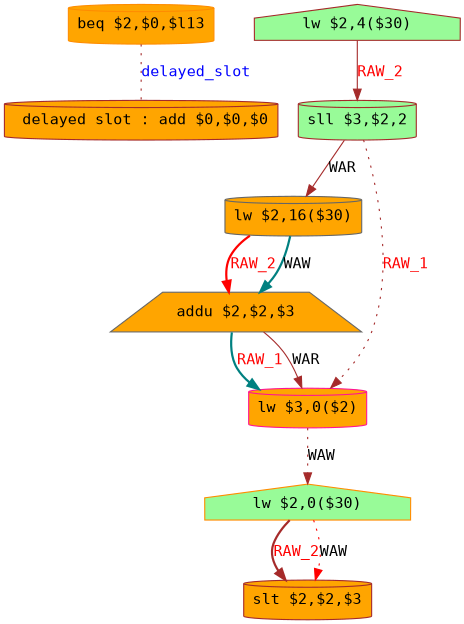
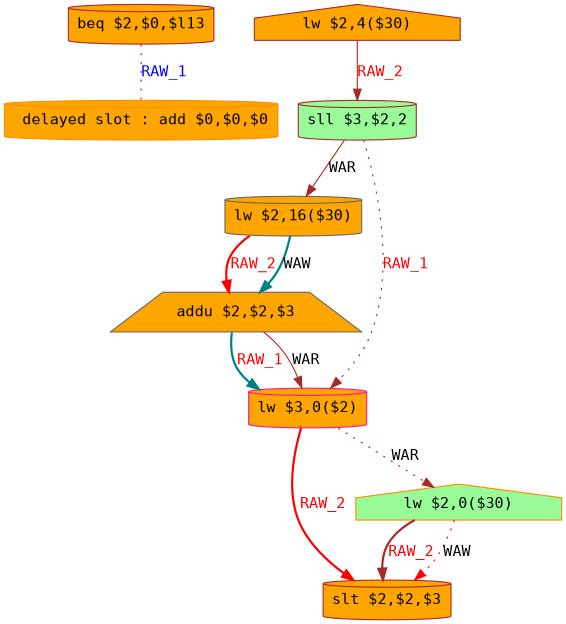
node "beq $2,$0,$l13": color darkorange -> brown
node "lw $2,4($30)": fillcolor palegreen -> orange
edge "beq $2,$0,$l13" -- "delayed slot : add $0,$0,$0": label "delayed_slot" -> "RAW_1"
node "delayed slot : add $0,$0,$0": color brown -> darkorange
edge "lw $3,0($2)" -> "lw $2,0($30)": label "WAW" -> "WAR"
edge "lw $3,0($2)" -> "slt $2,$2,$3": added, label "RAW_2"
